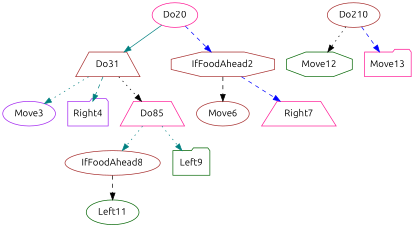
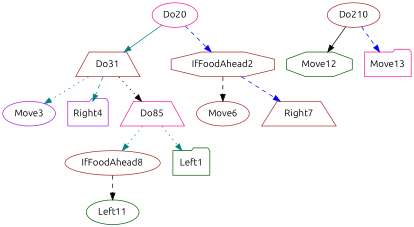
edge "Do210" -> "Move12": style dotted -> solid
node "Right7": color deeppink -> brown
node "Left9": label "Left9" -> "Left1"
